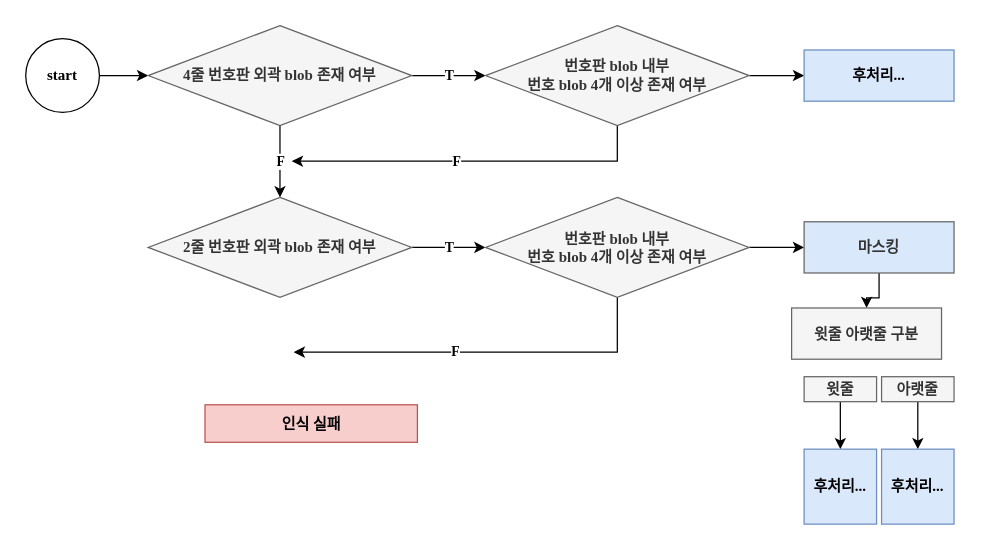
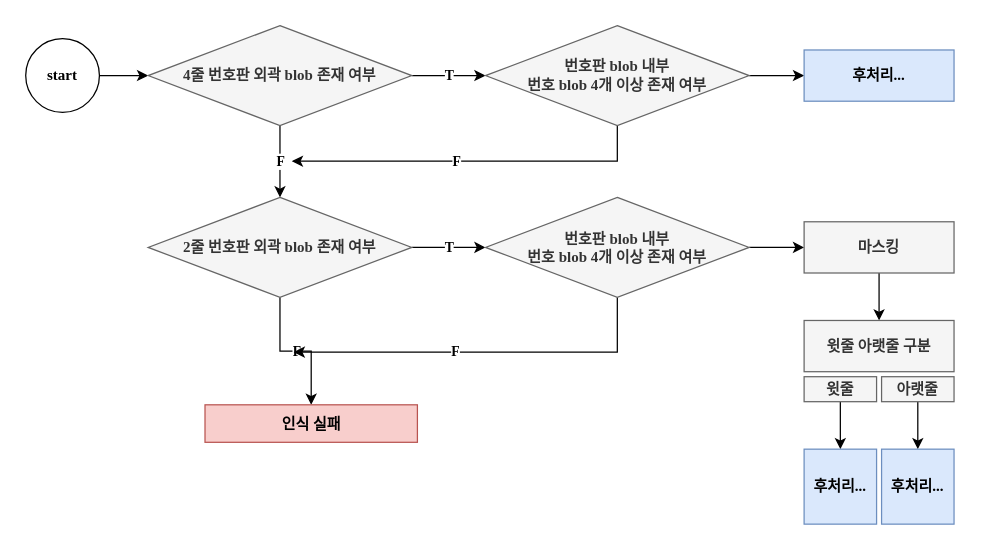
node "마스킹": fillcolor #dae8fc -> #f5f5f5
edge "2줄 번호판 외곽 blob 존재 여부" -> "인식 실패": added, label "F"
node "윗줄 아랫줄 구분": moved (867, 334) -> (879, 346)
